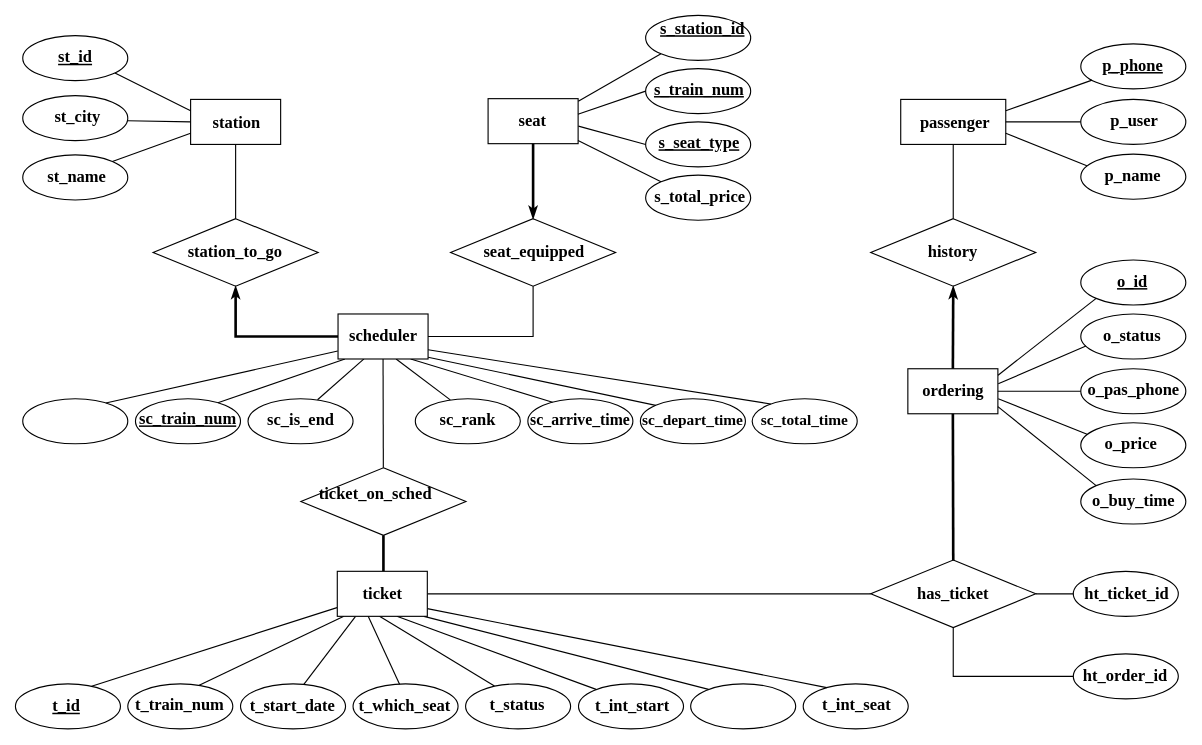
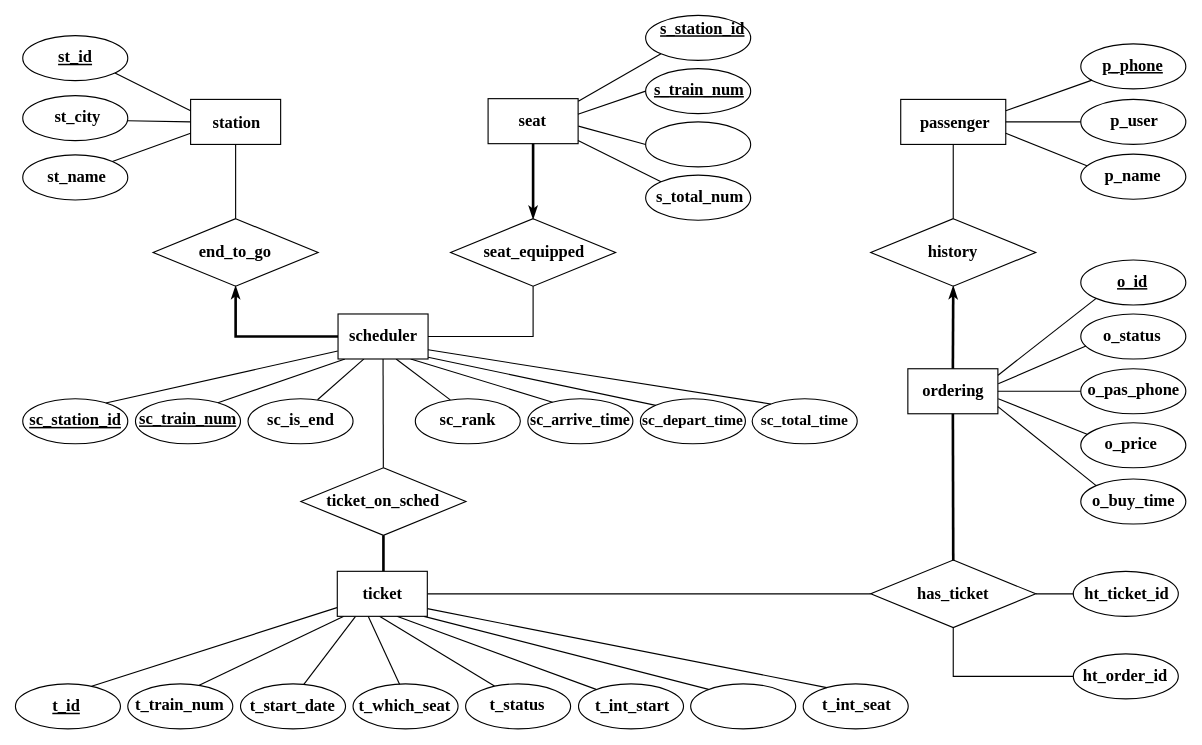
node "s_seat_type": removed
node "s_total_price": label "s_total_price" -> "s_total_num"
node "station_to_go": label "station_to_go" -> "end_to_go"
node "sc_station_id": added
node "ticket_on_sched": moved (375, 494) -> (383, 501)
